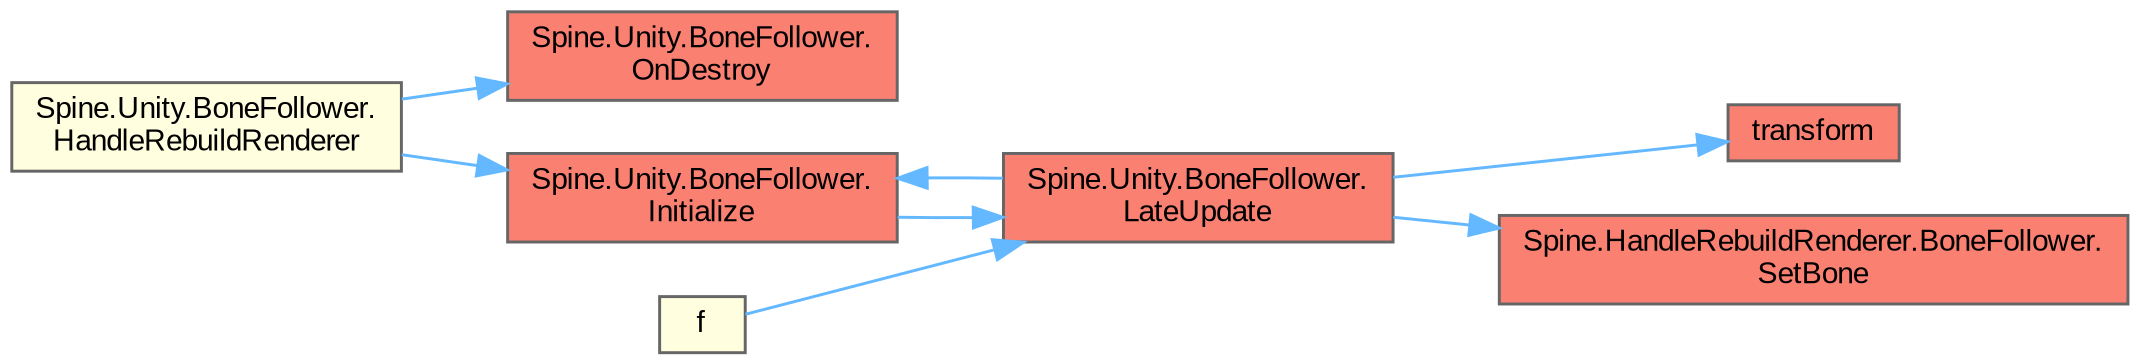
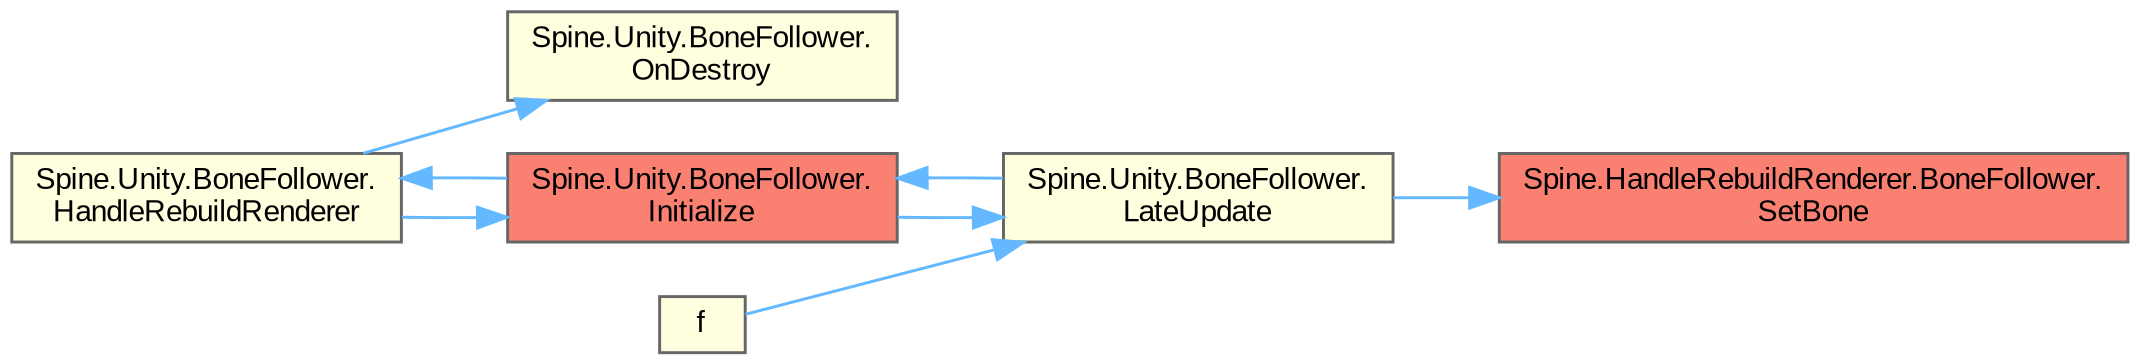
node "Spine.Unity.BoneFollower. OnDestroy": fillcolor salmon -> lightyellow
node "transform": removed
edge "Spine.Unity.BoneFollower. Initialize" -> "Spine.Unity.BoneFollower. HandleRebuildRenderer": added
node "Spine.Unity.BoneFollower. LateUpdate": fillcolor salmon -> lightyellow
